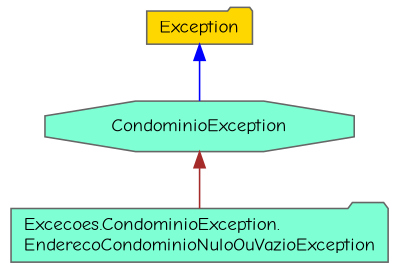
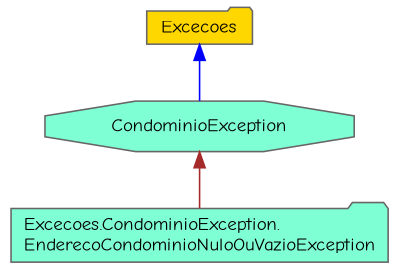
node "Exception": label "Exception" -> "Excecoes"
